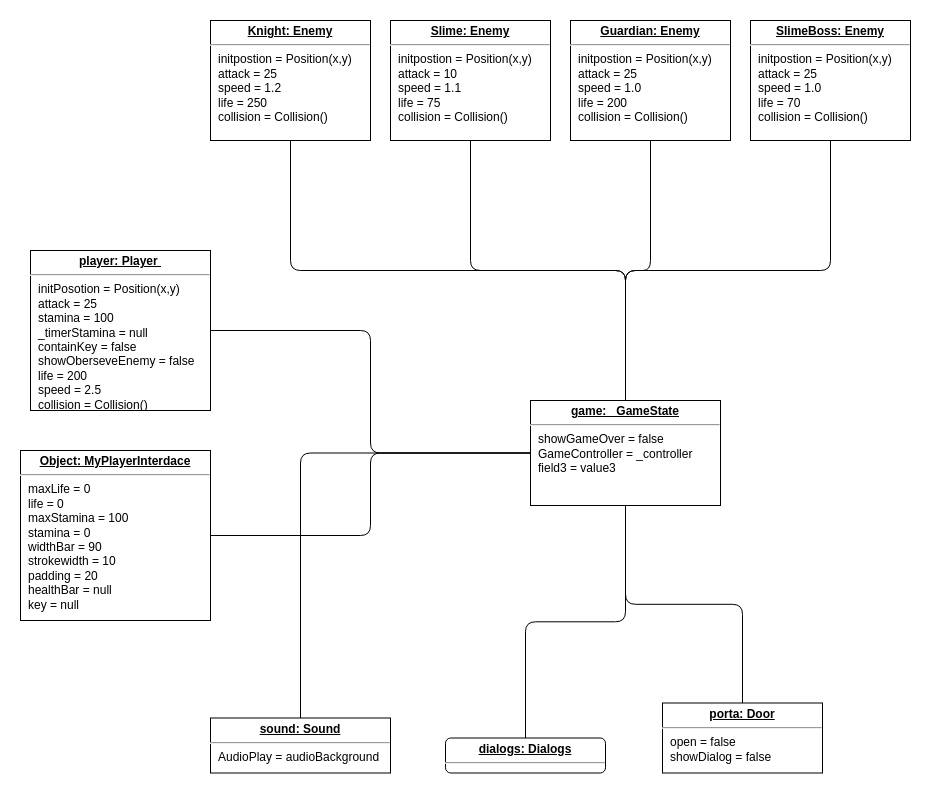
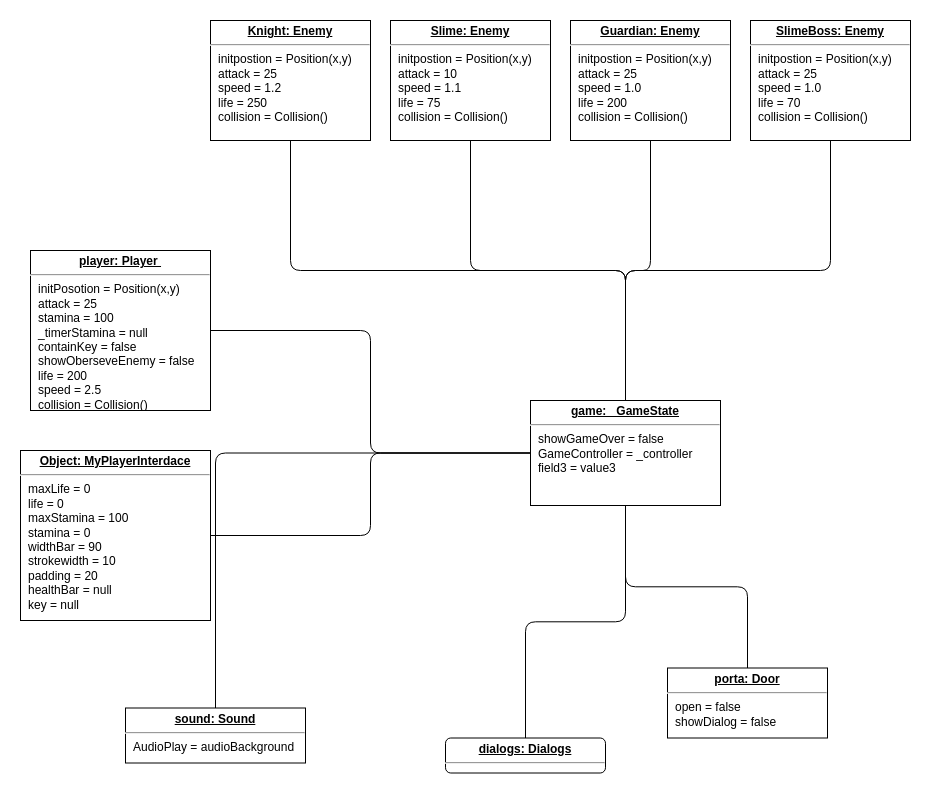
node "porta: Door open = false showDialog = false": moved (743, 738) -> (748, 703)
node "sound: Sound AudioPlay = audioBackground": moved (301, 746) -> (216, 736)
